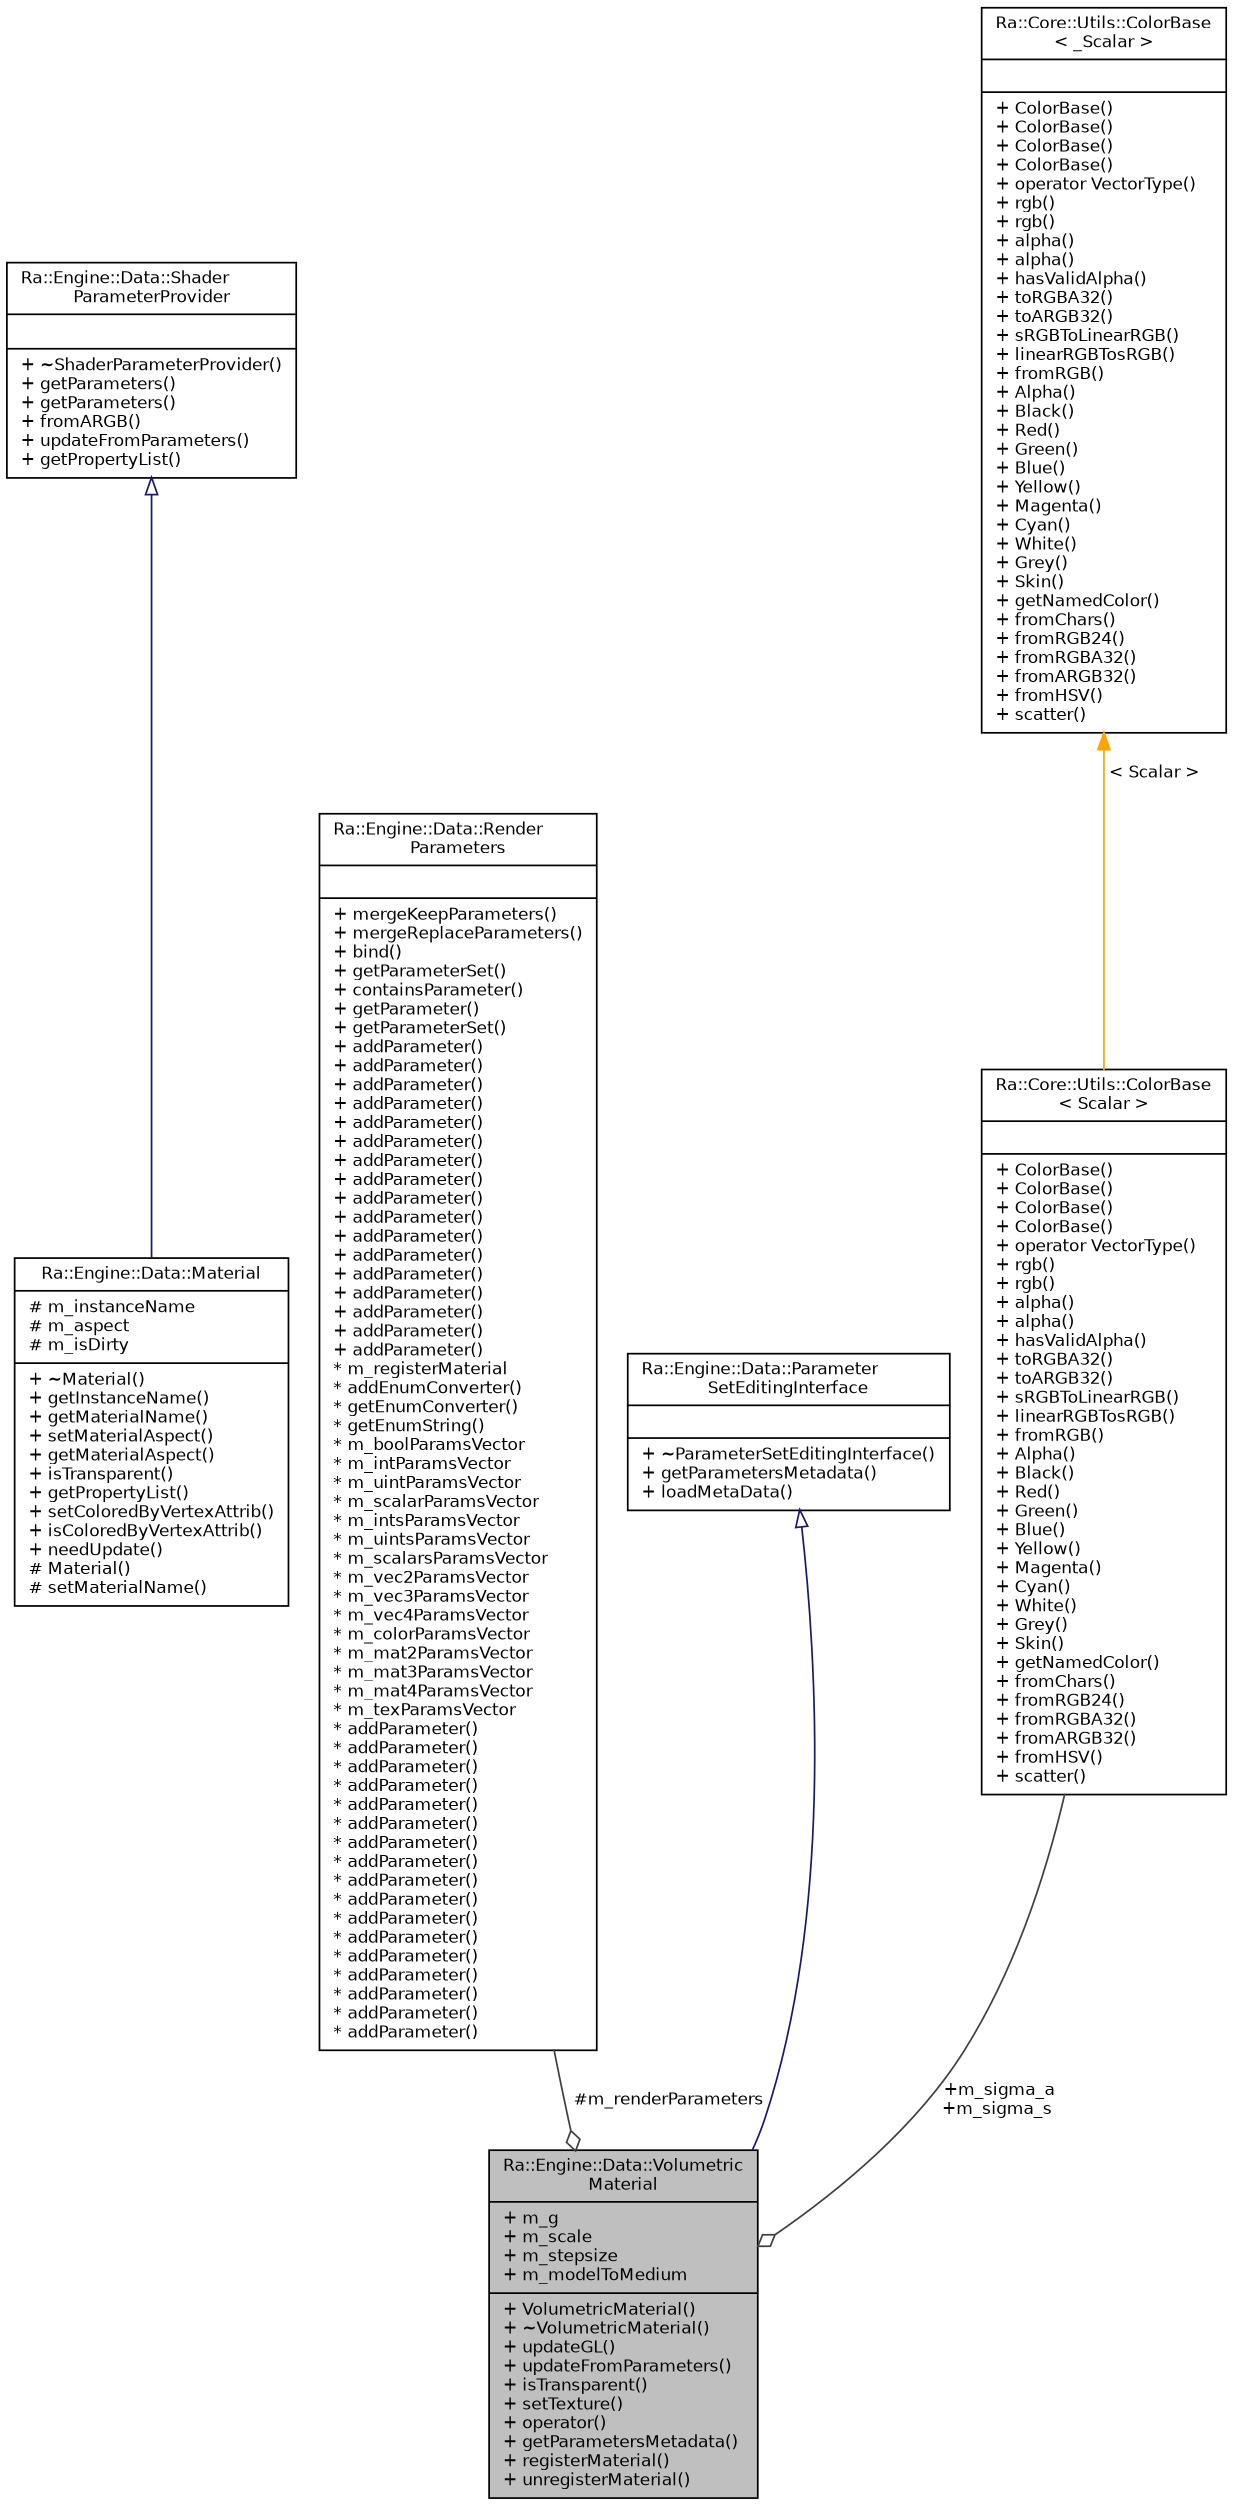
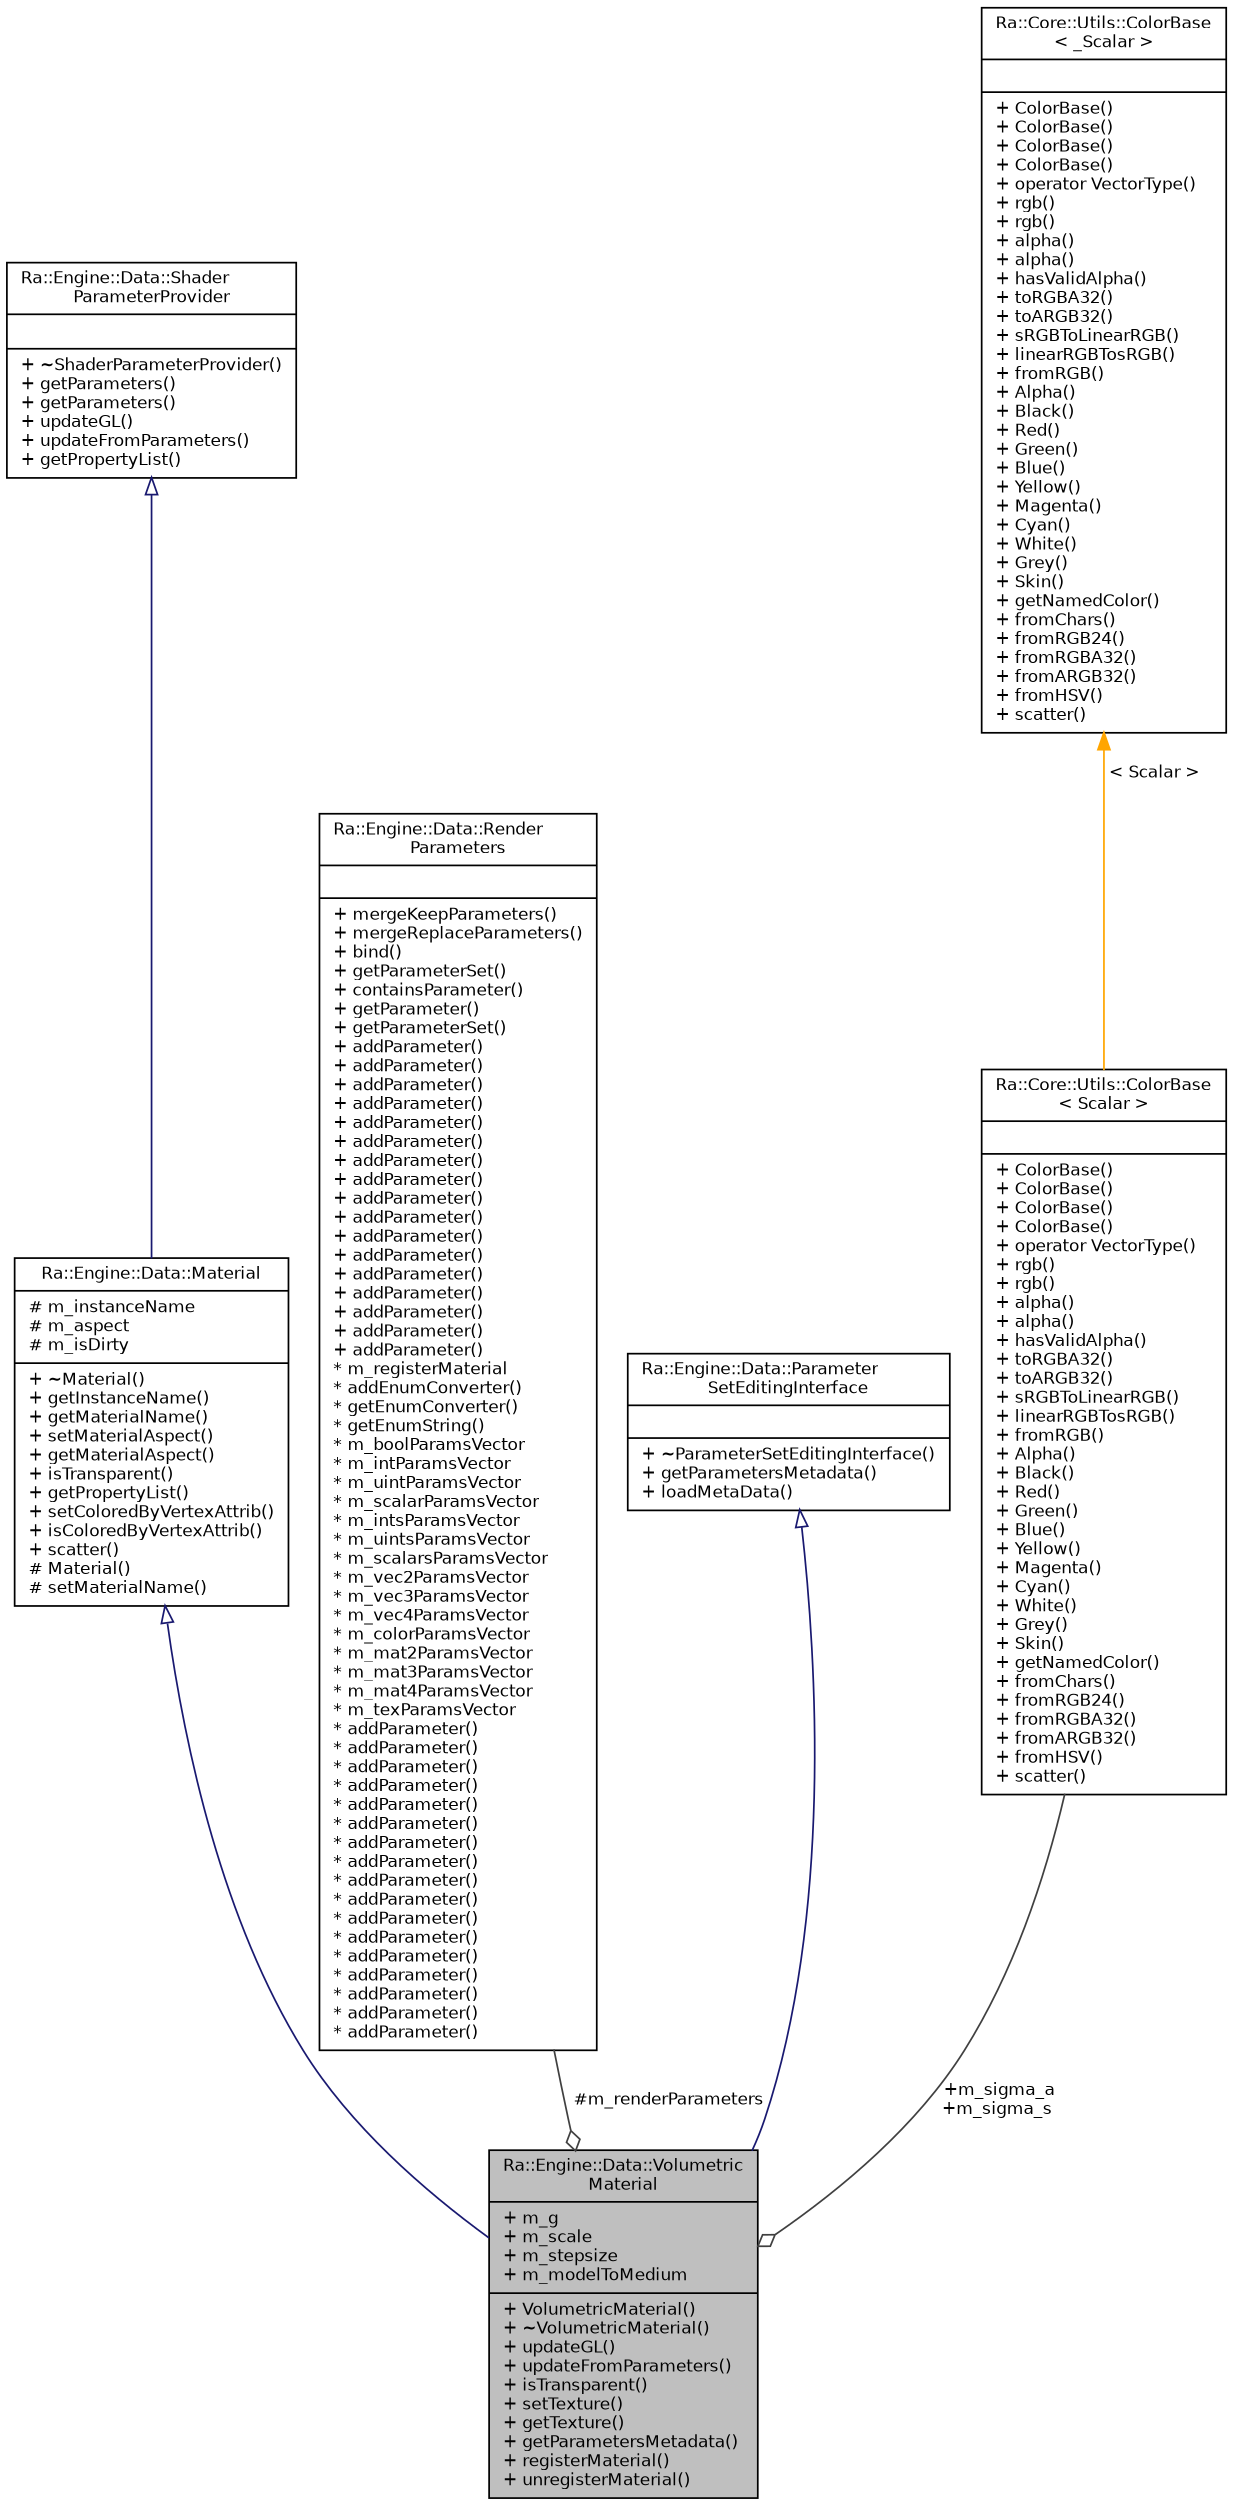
node "Ra::Engine::Data::Shader": text "+ fromARGB()" -> "+ updateGL()"
node "Ra::Engine::Data::Material": text "+ needUpdate()" -> "+ scatter()"
edge "Ra::Engine::Data::Volumetric" -> "Ra::Engine::Data::Material": added
node "Ra::Engine::Data::Volumetric": text "+ operator()" -> "+ getTexture()"
